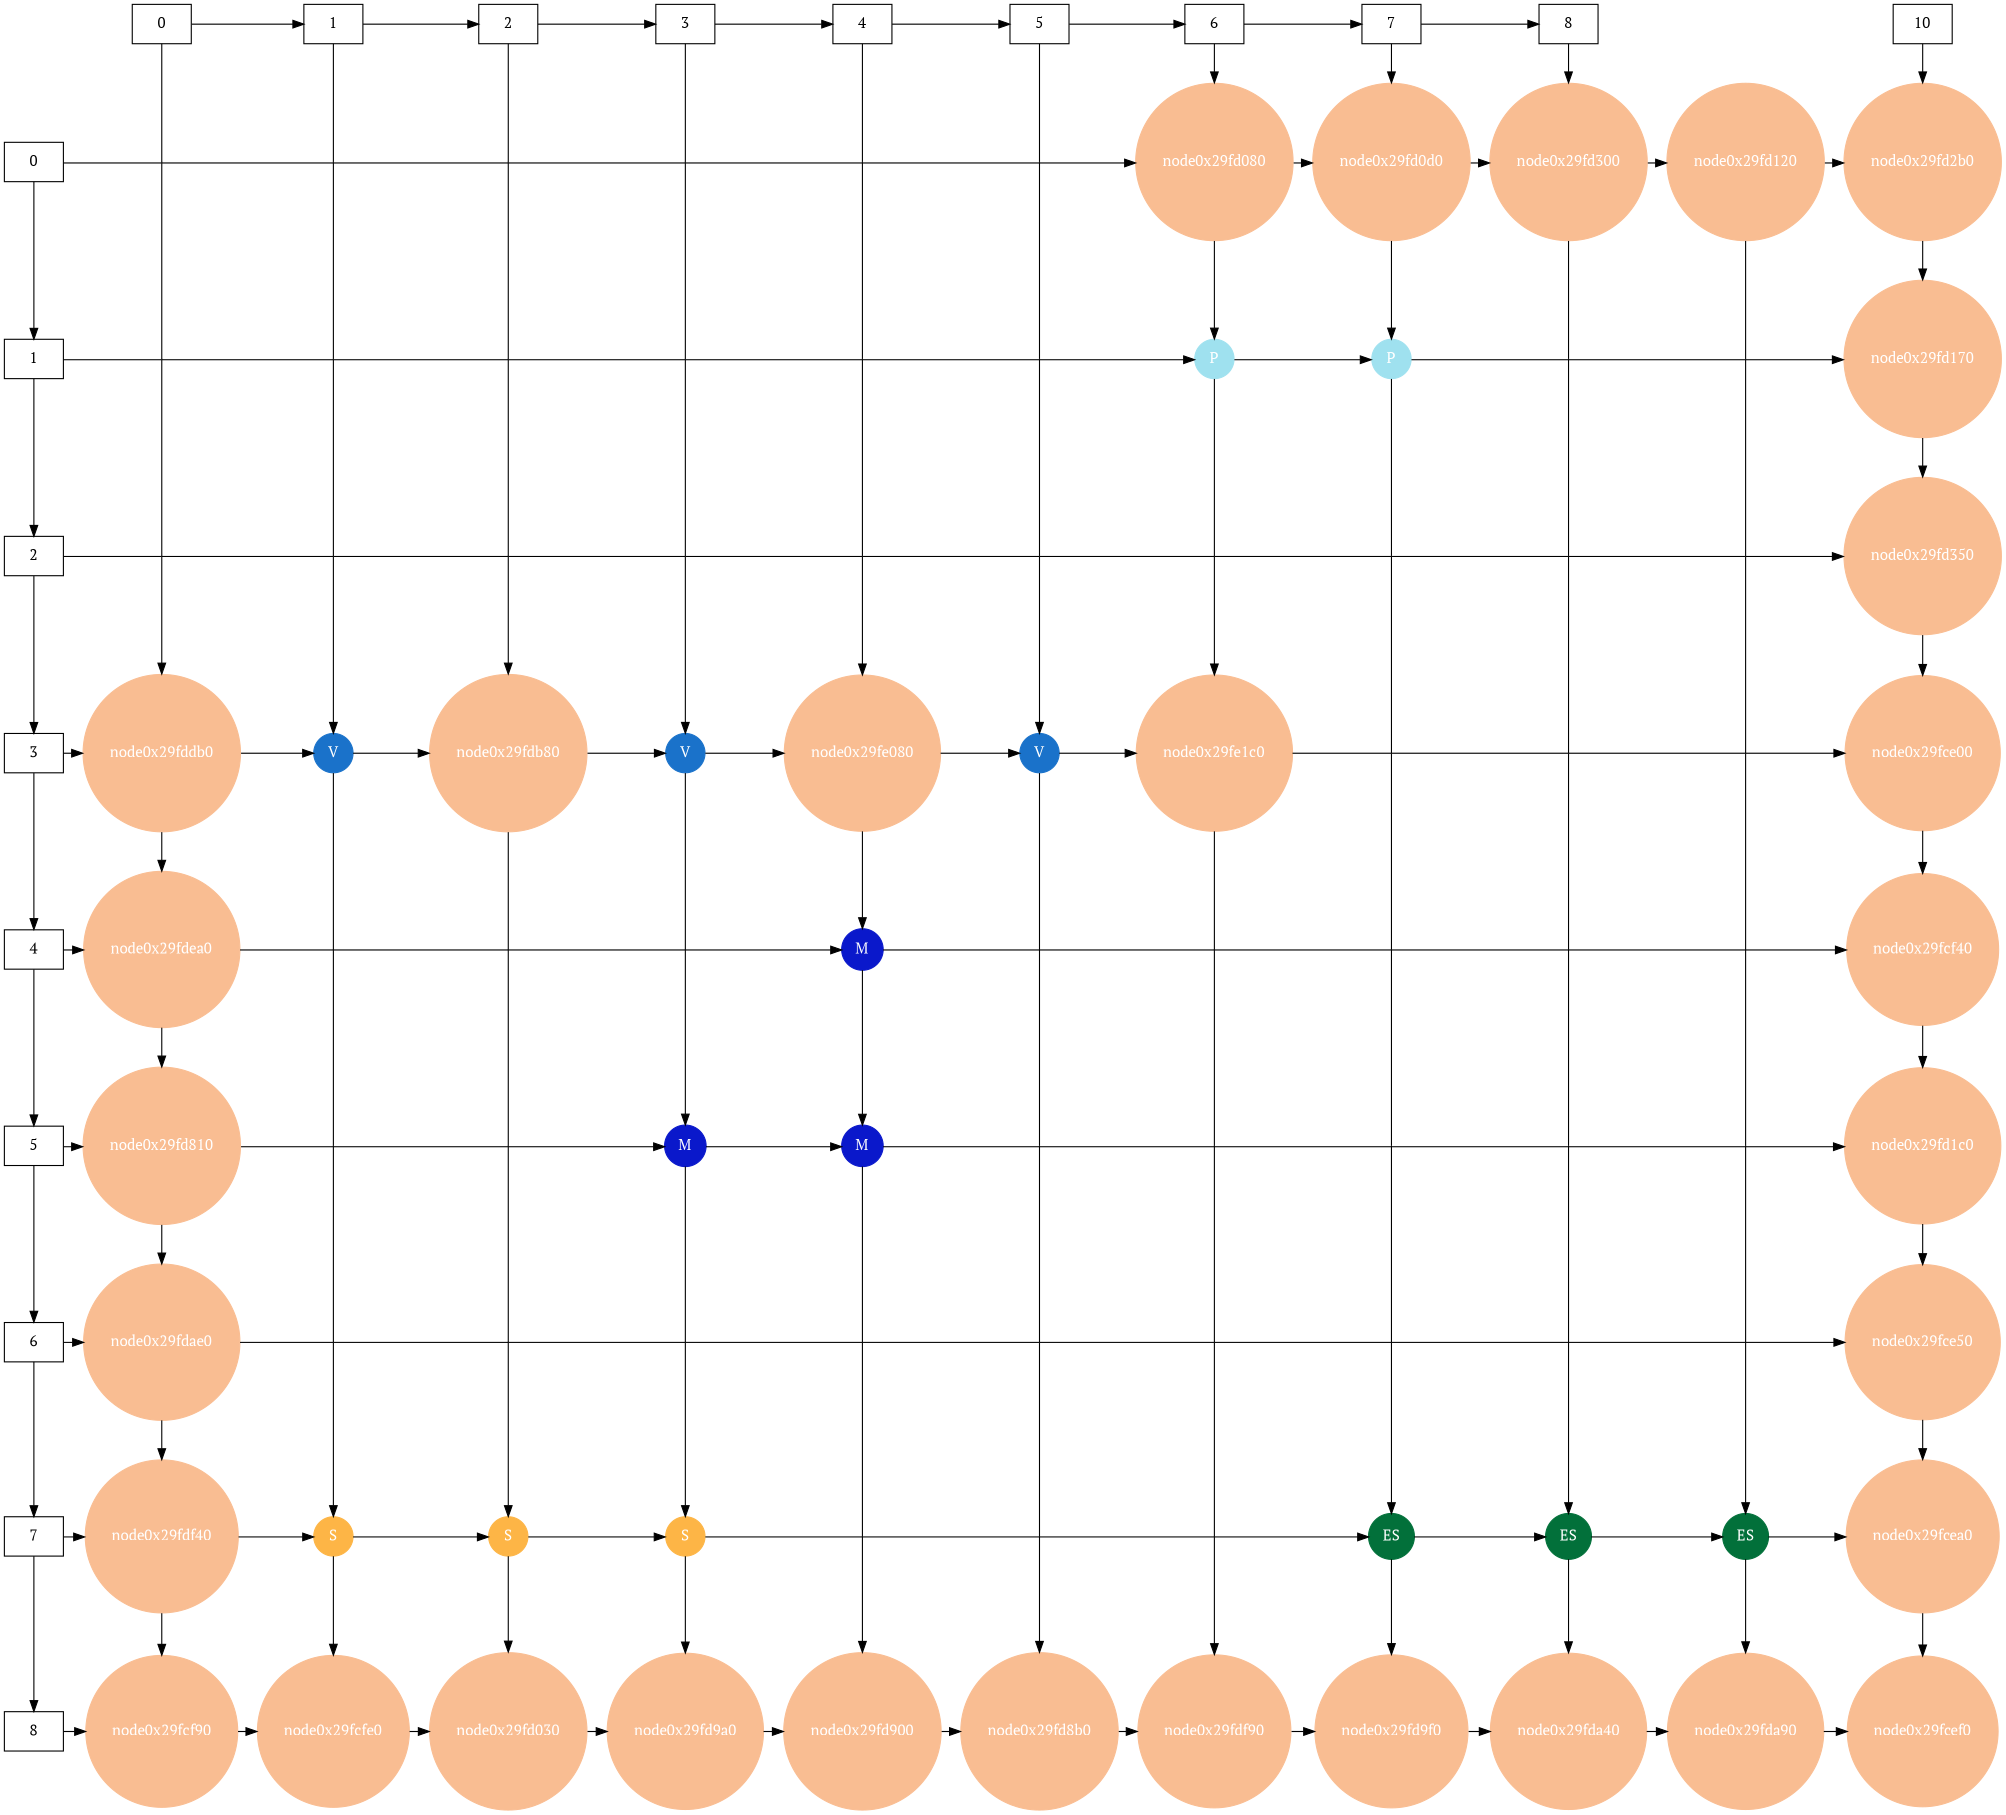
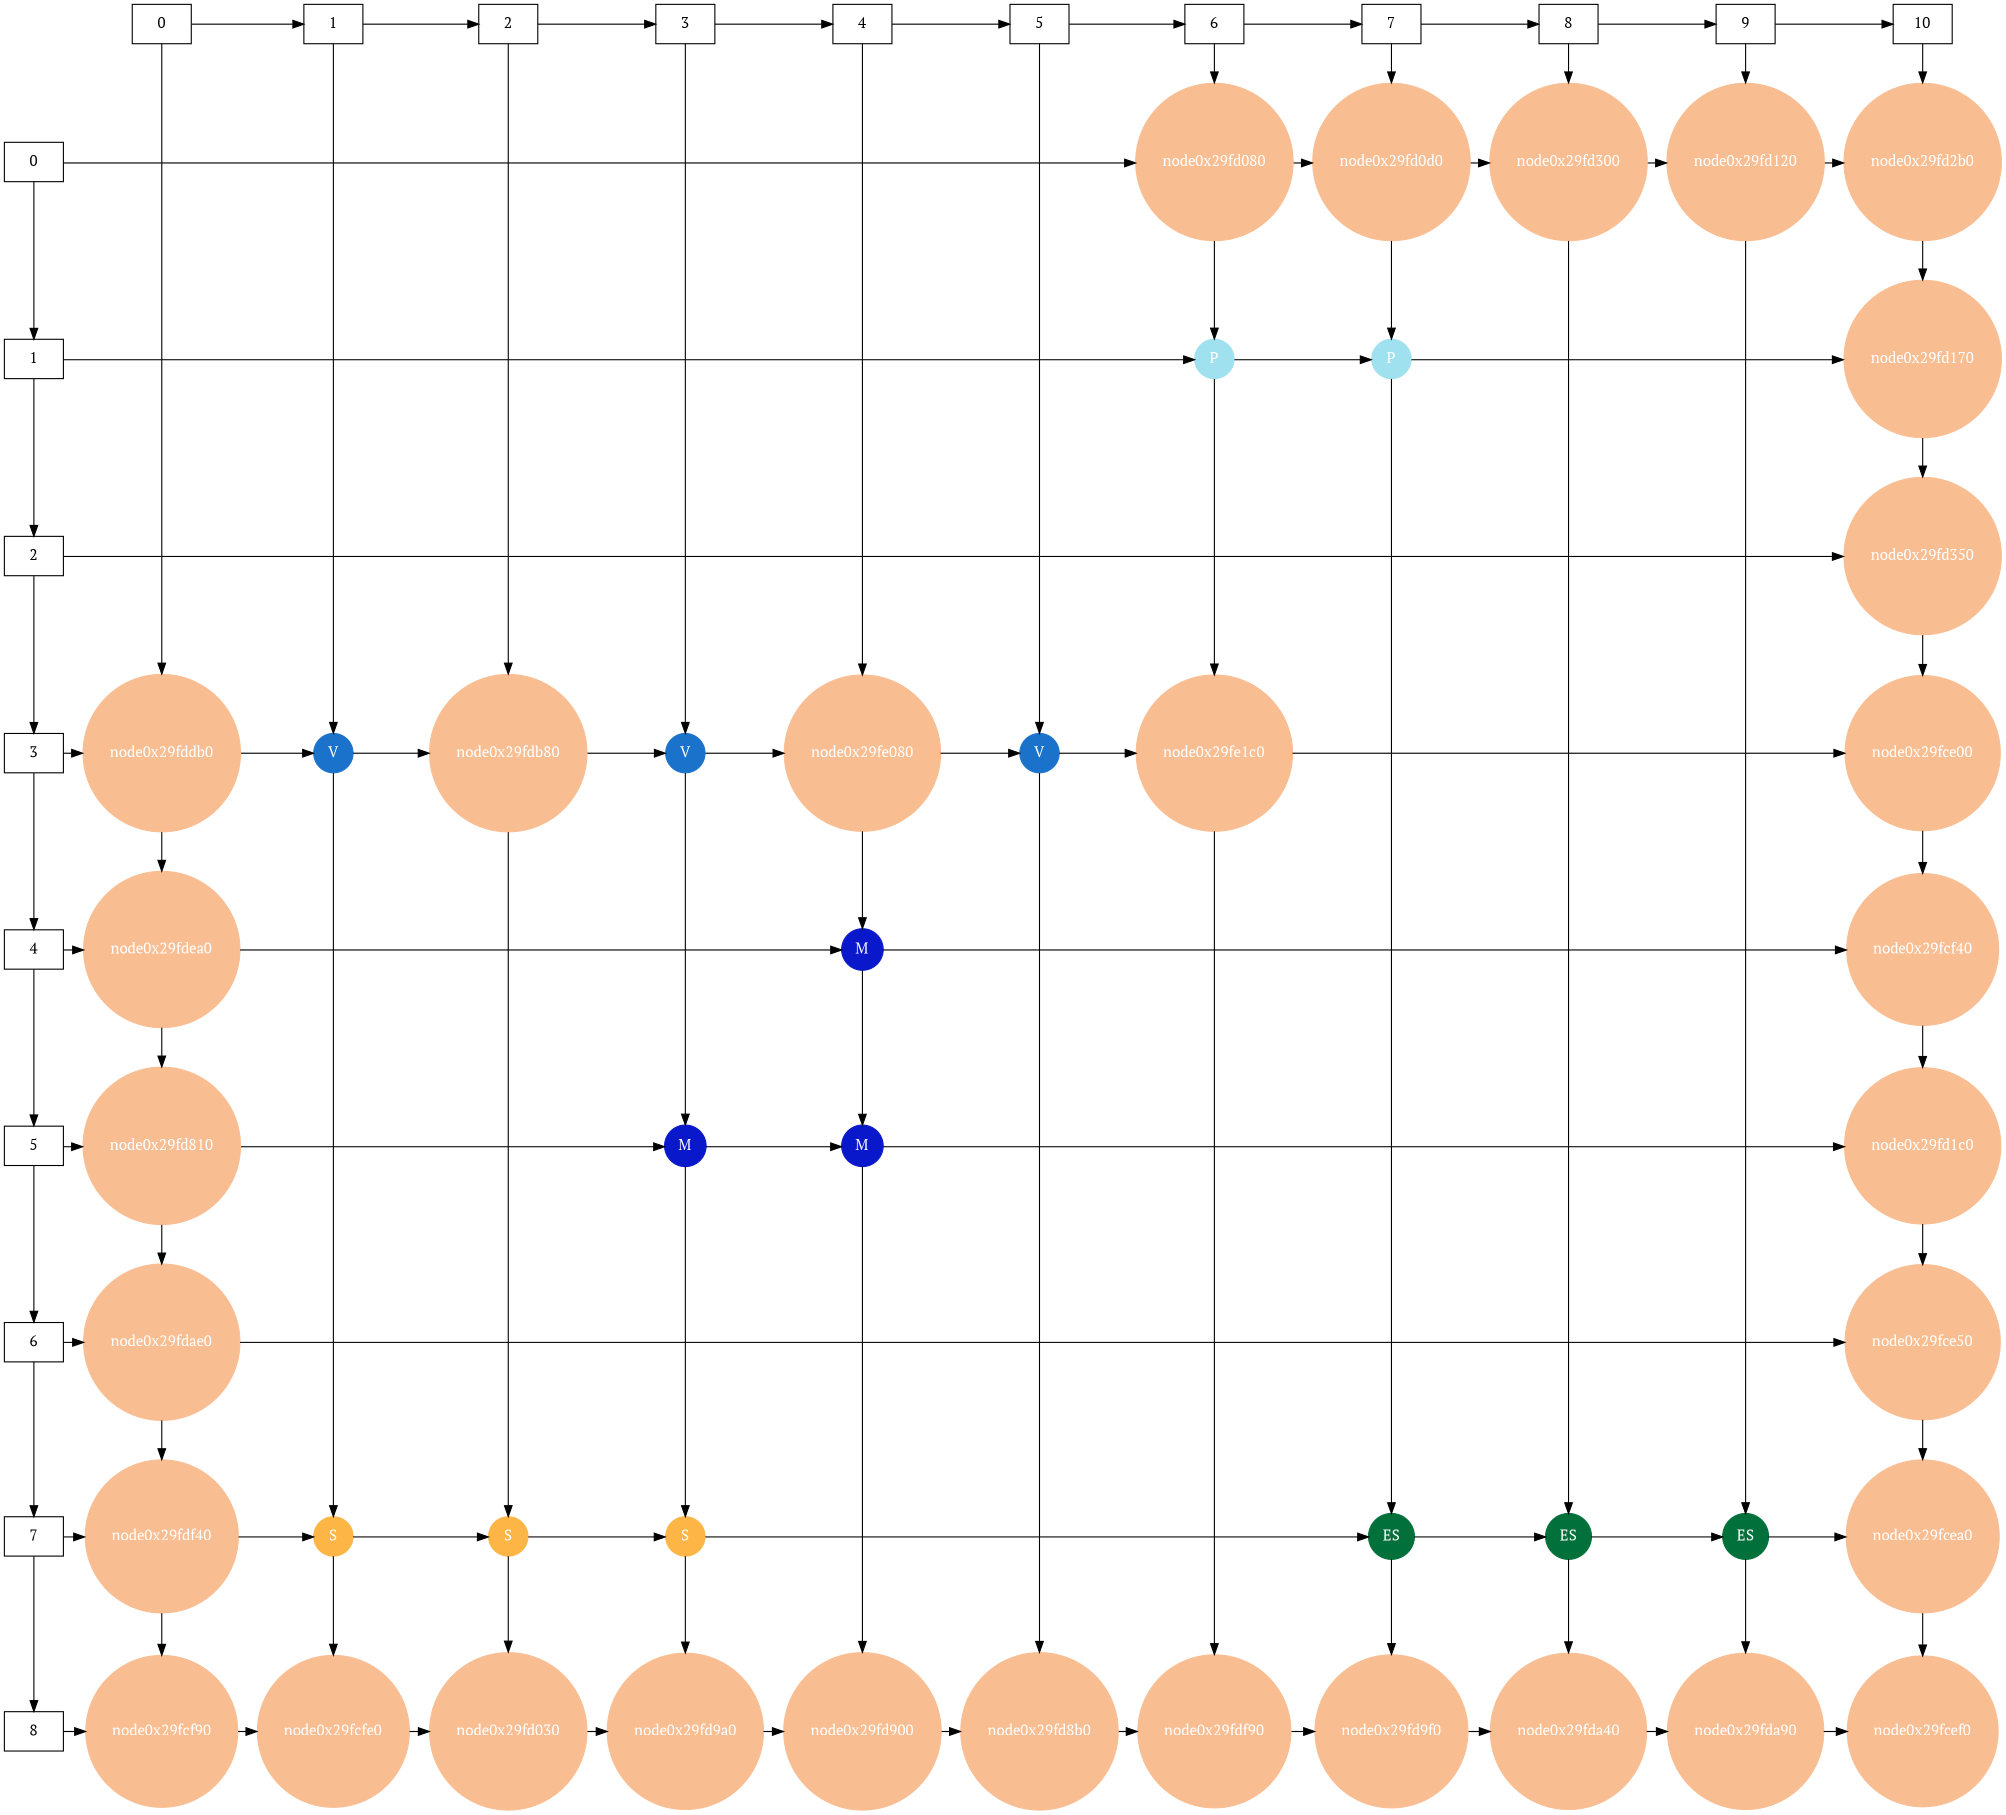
node "9": added
